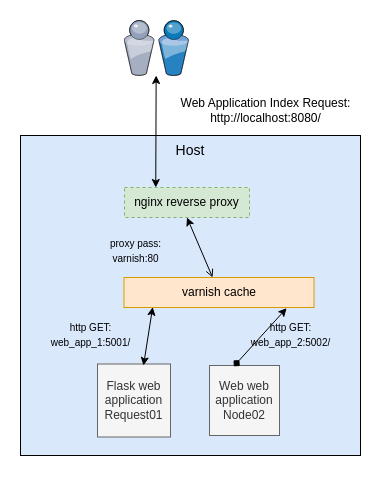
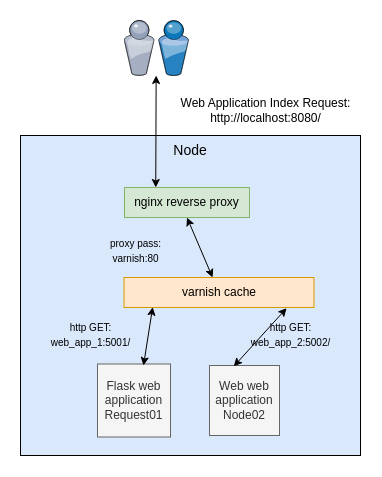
node "Host": label "Host" -> "Node"
node "nginx reverse proxy": style dashed -> solid
edge "nginx reverse proxy" -- "varnish cache": arrowhead open -> classic
edge "varnish cache" -- "Web web application Node02": arrowhead diamond -> classic
